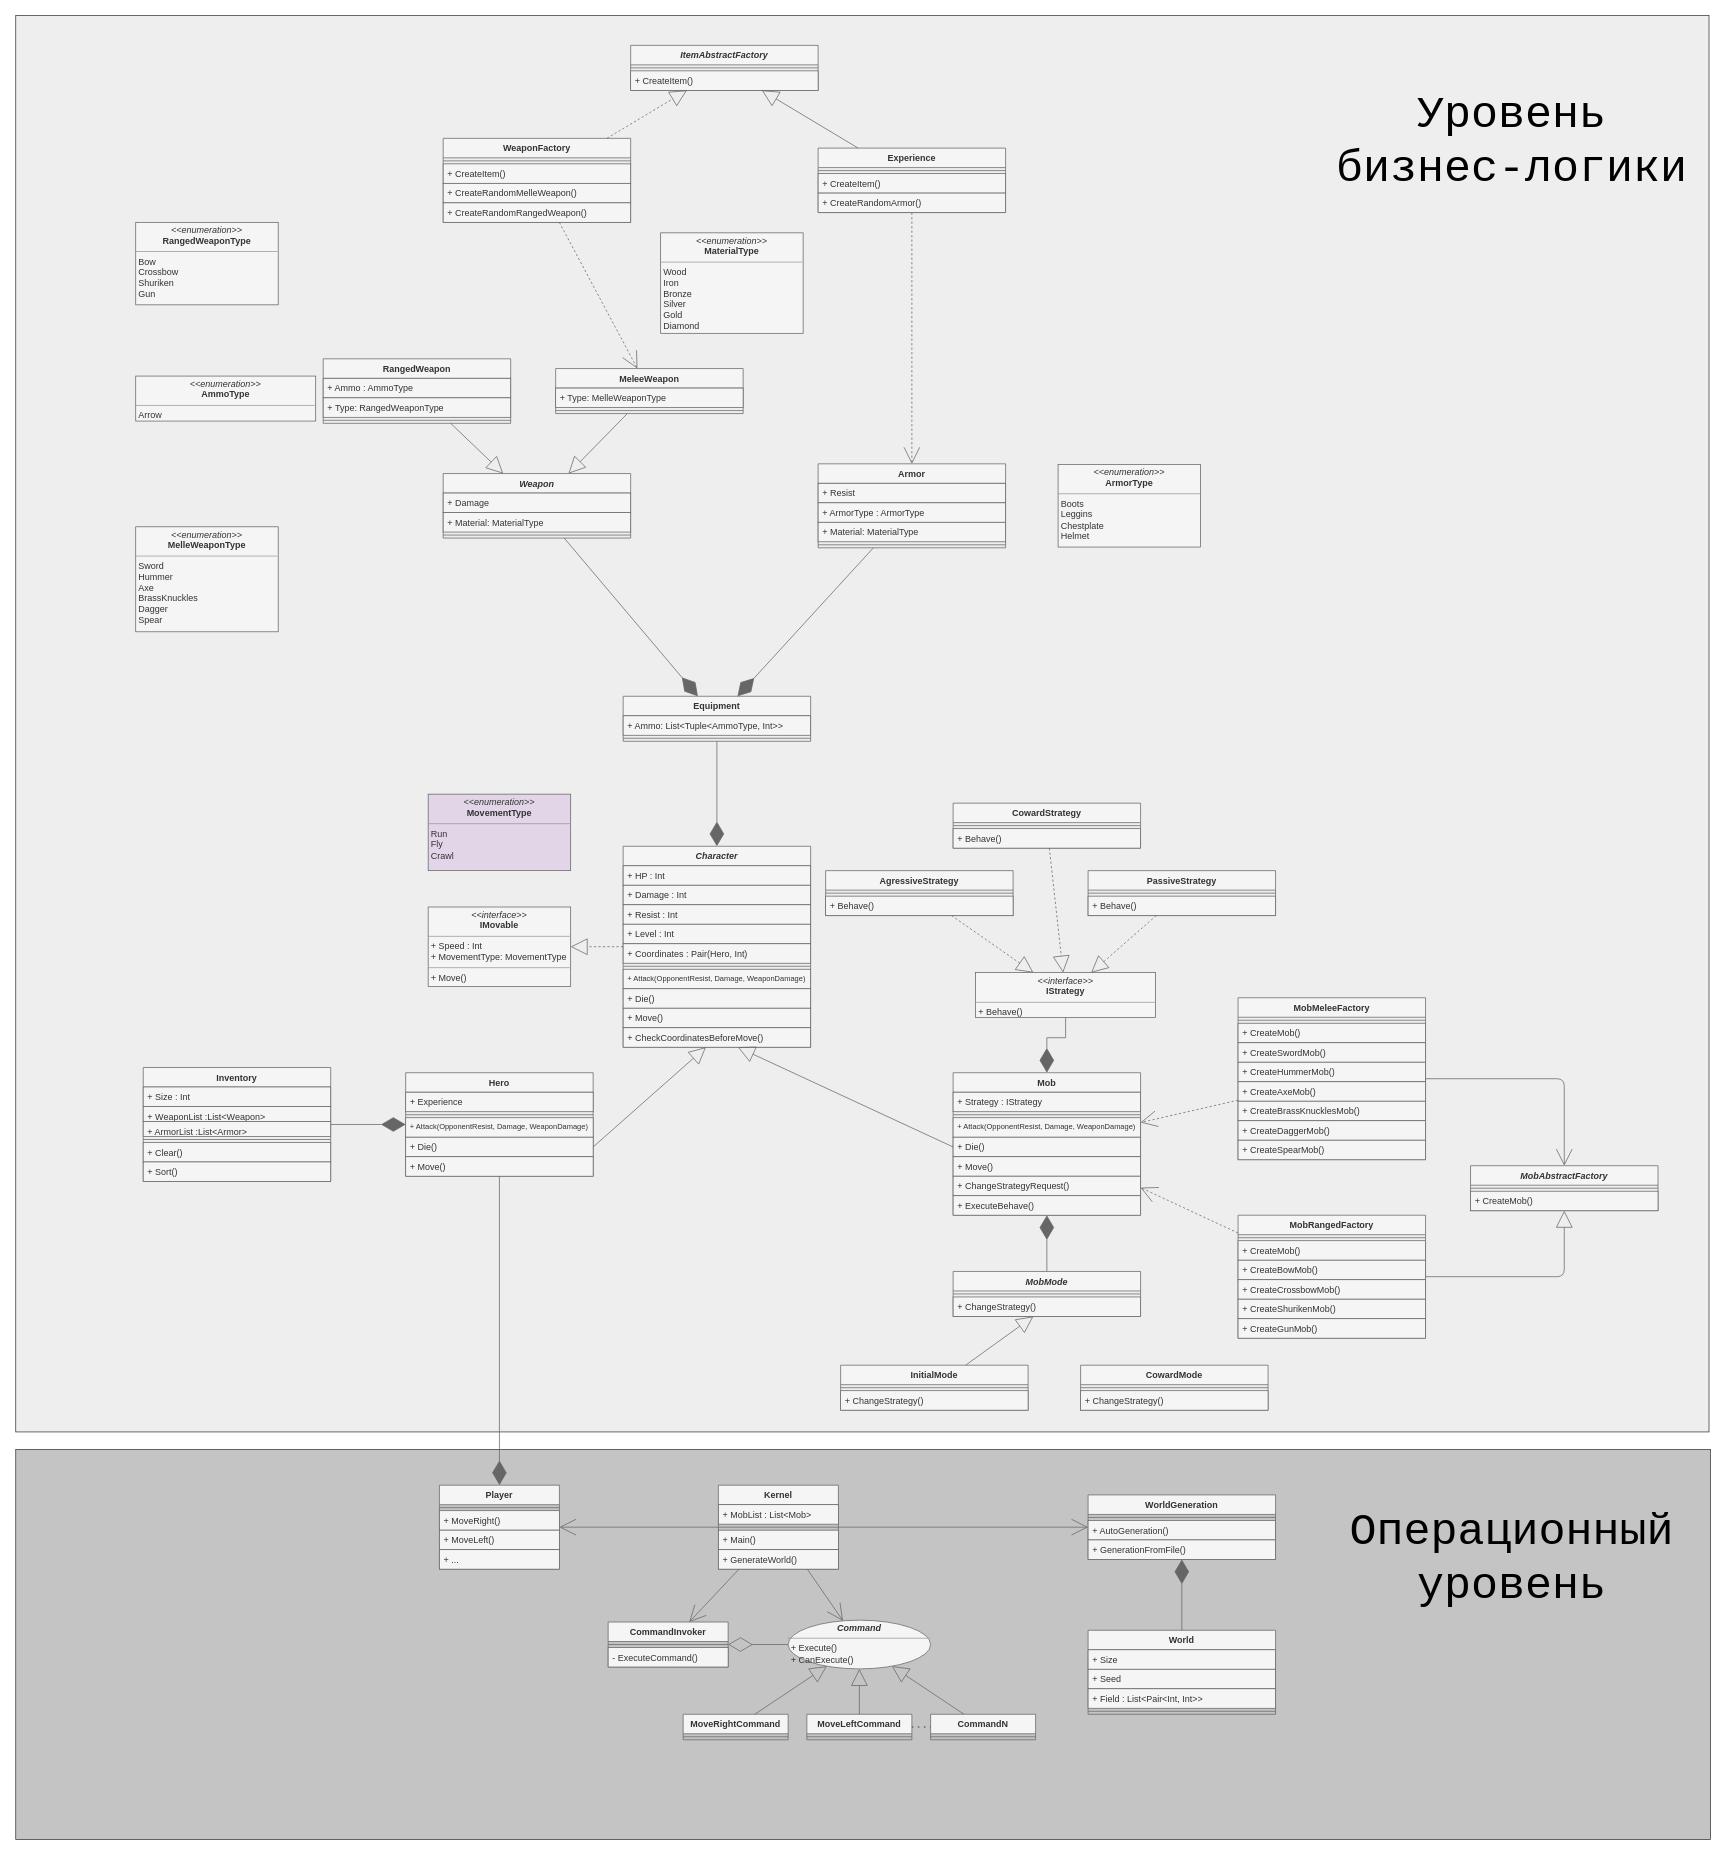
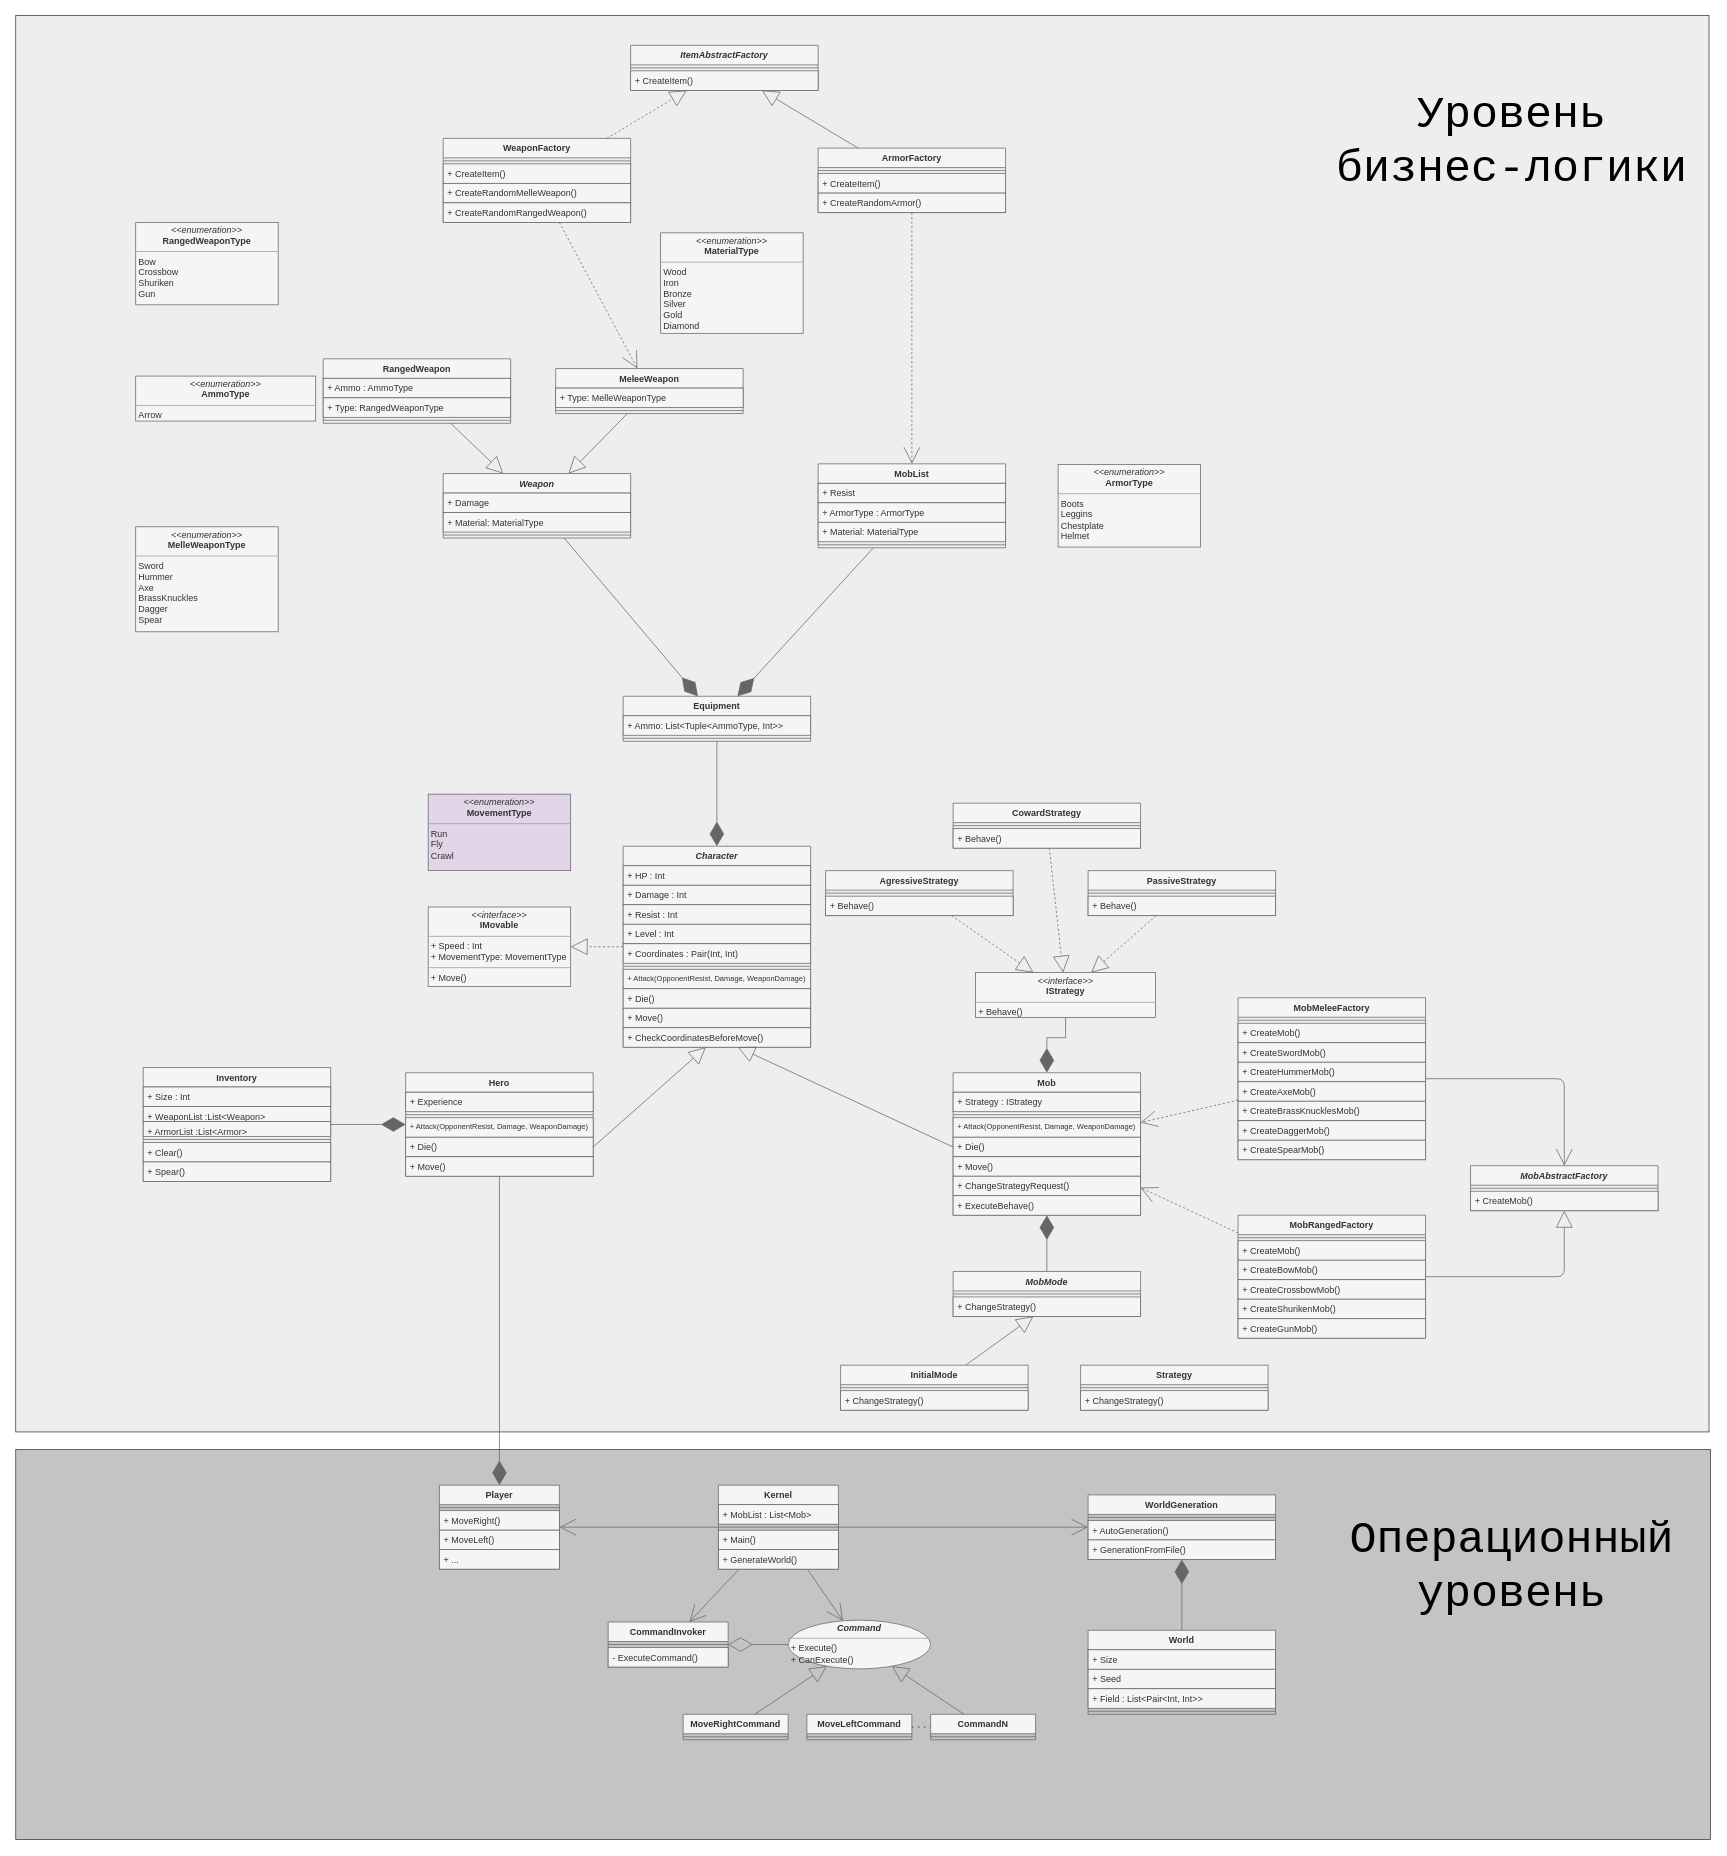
node "Experience": label "Experience" -> "ArmorFactory"
node "Armor": label "Armor" -> "MobList"
node "+ Coordinates : Pair(Hero, Int)": label "+ Coordinates : Pair(Hero, Int)" -> "+ Coordinates : Pair(Int, Int)"
node "+ Sort()": label "+ Sort()" -> "+ Spear()"
node "CowardMode": label "CowardMode" -> "Strategy"
node "Операционный уровень": moved (1512, 1559) -> (1512, 1566)
edge "MoveLeftCommand" -> "Command + Execute() + CanExecute()": removed
